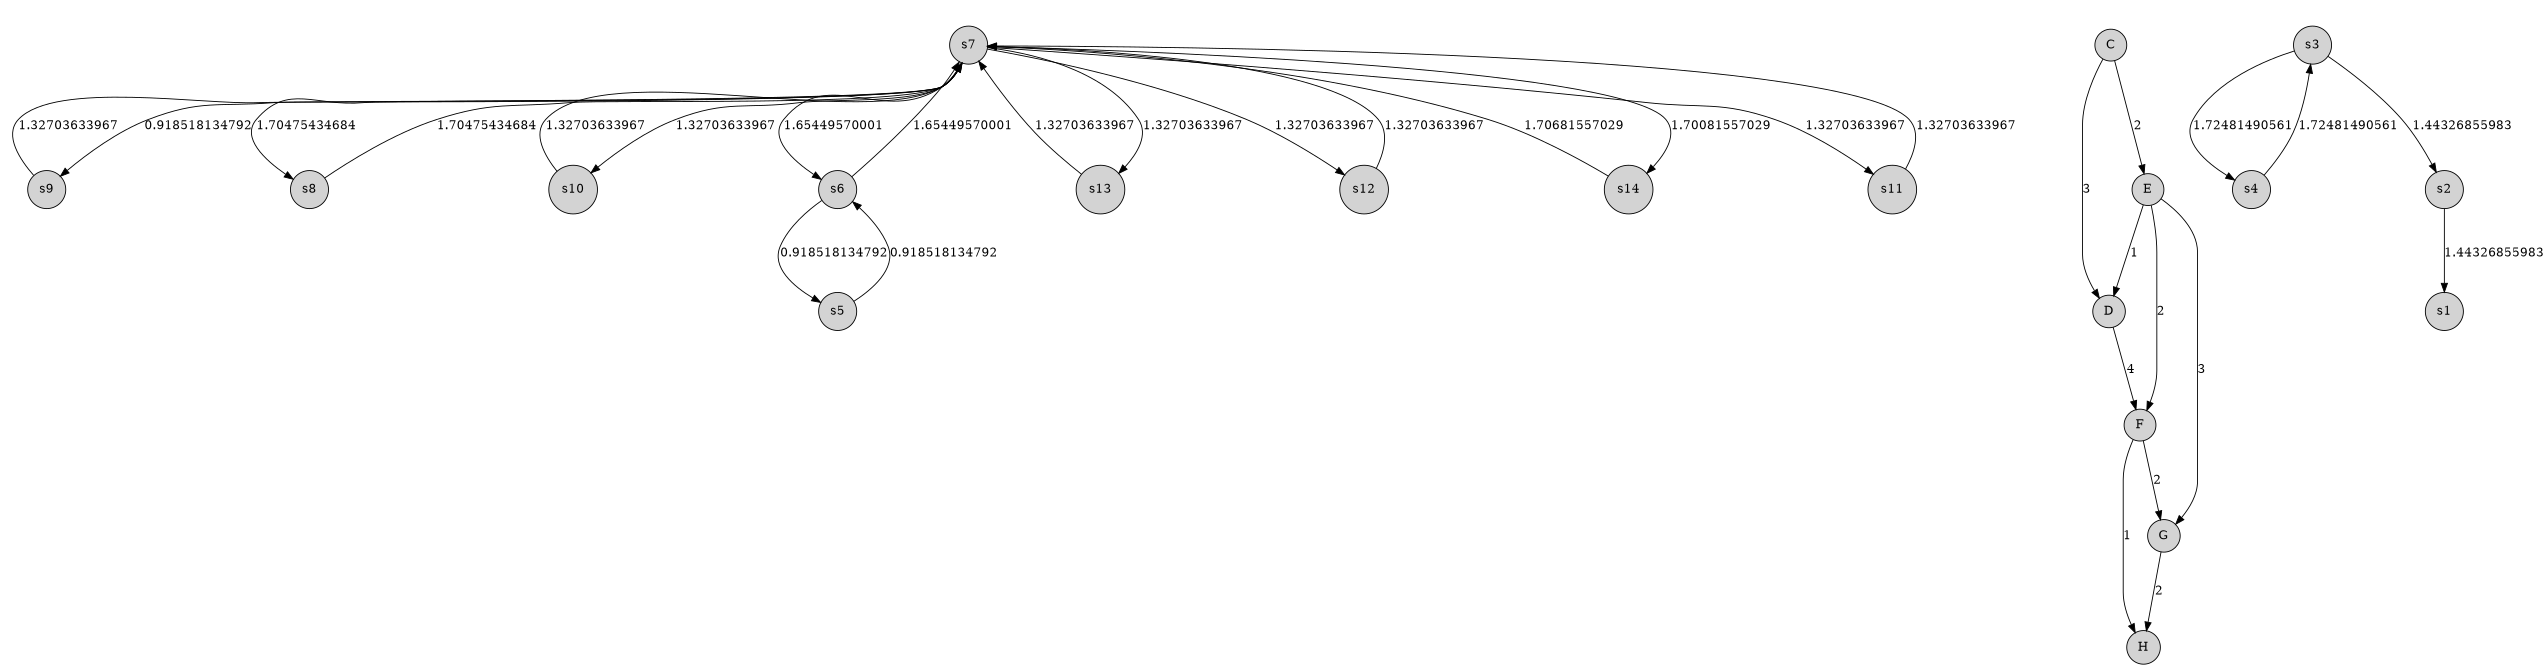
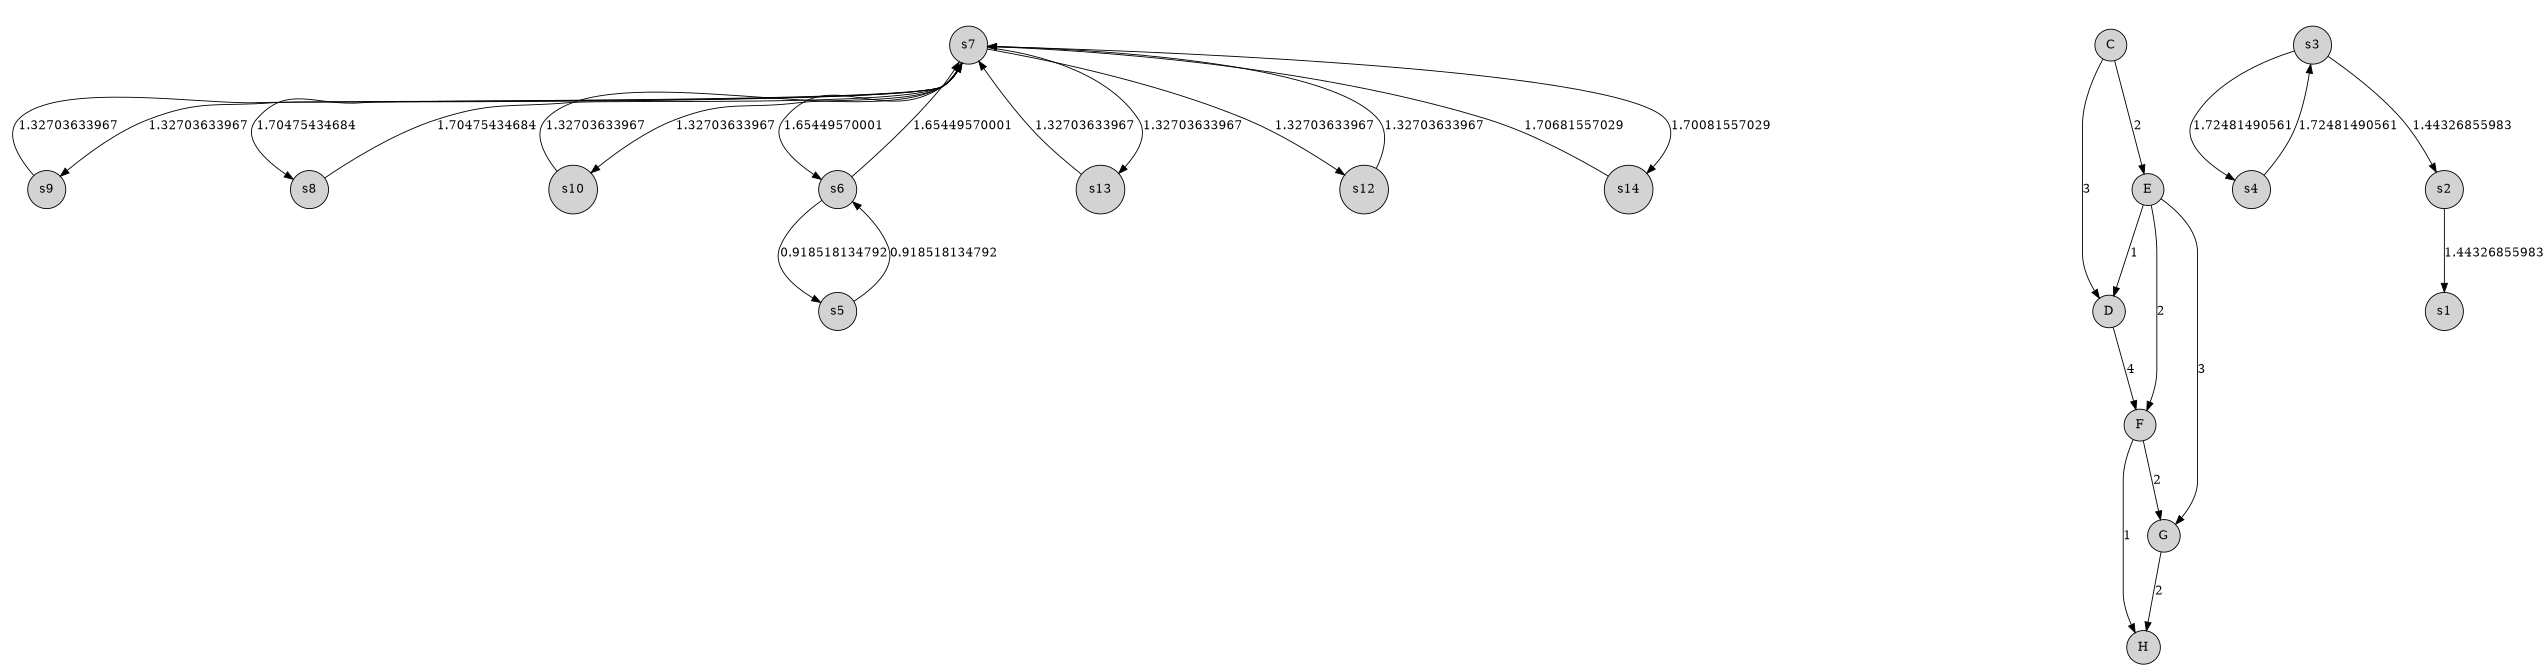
edge "s7" -> "s9": label "0.918518134792" -> "1.32703633967"
node "s11": removed
